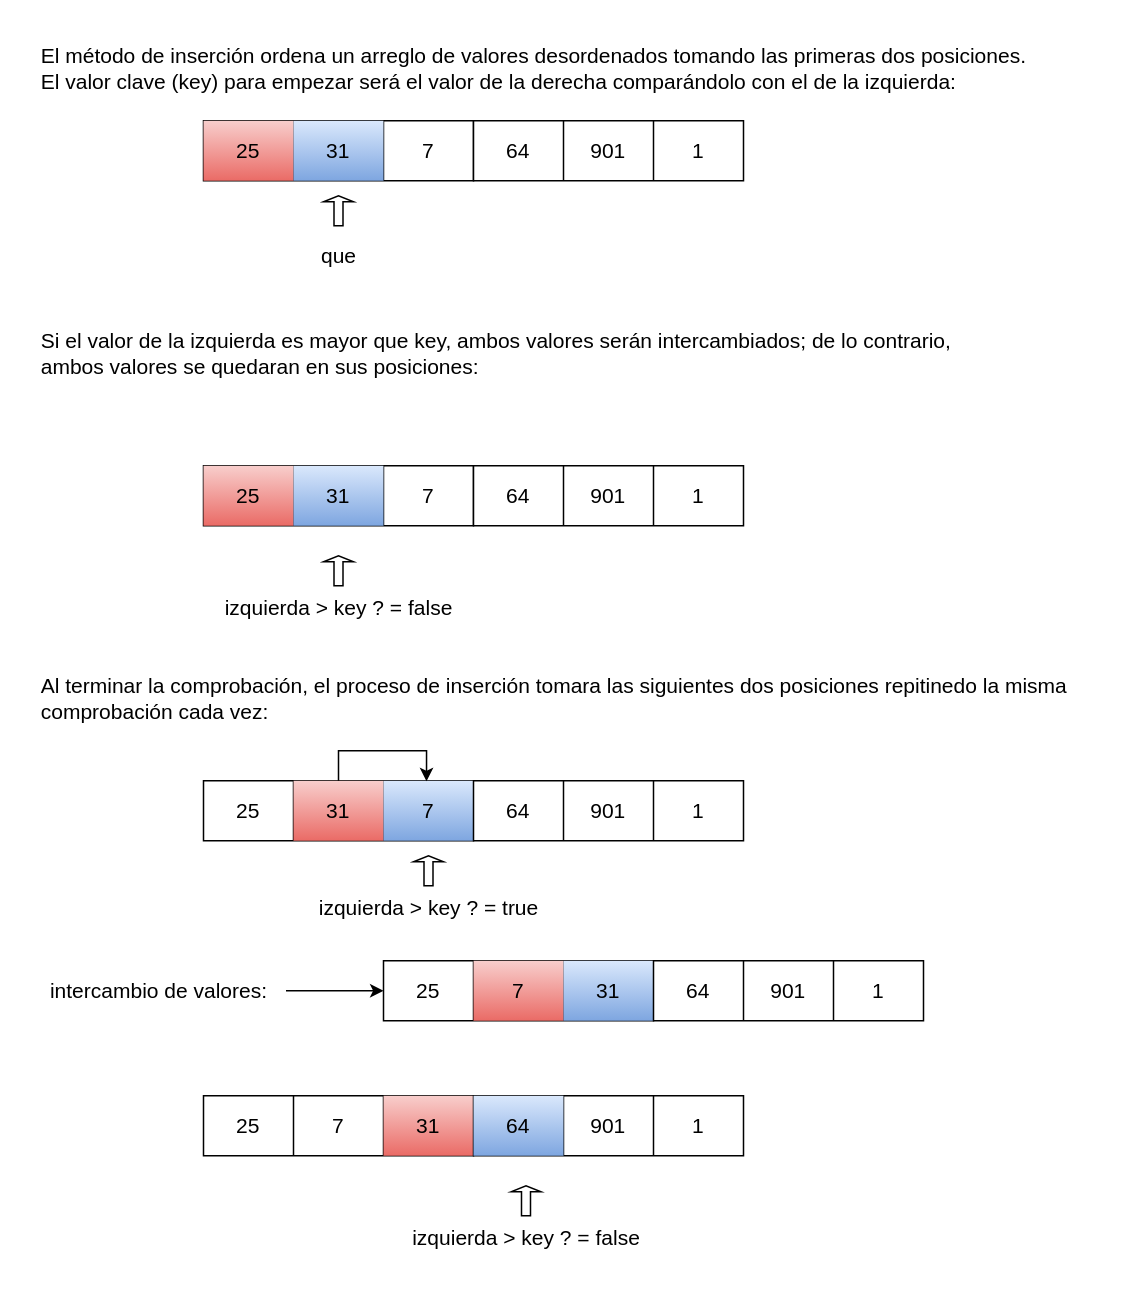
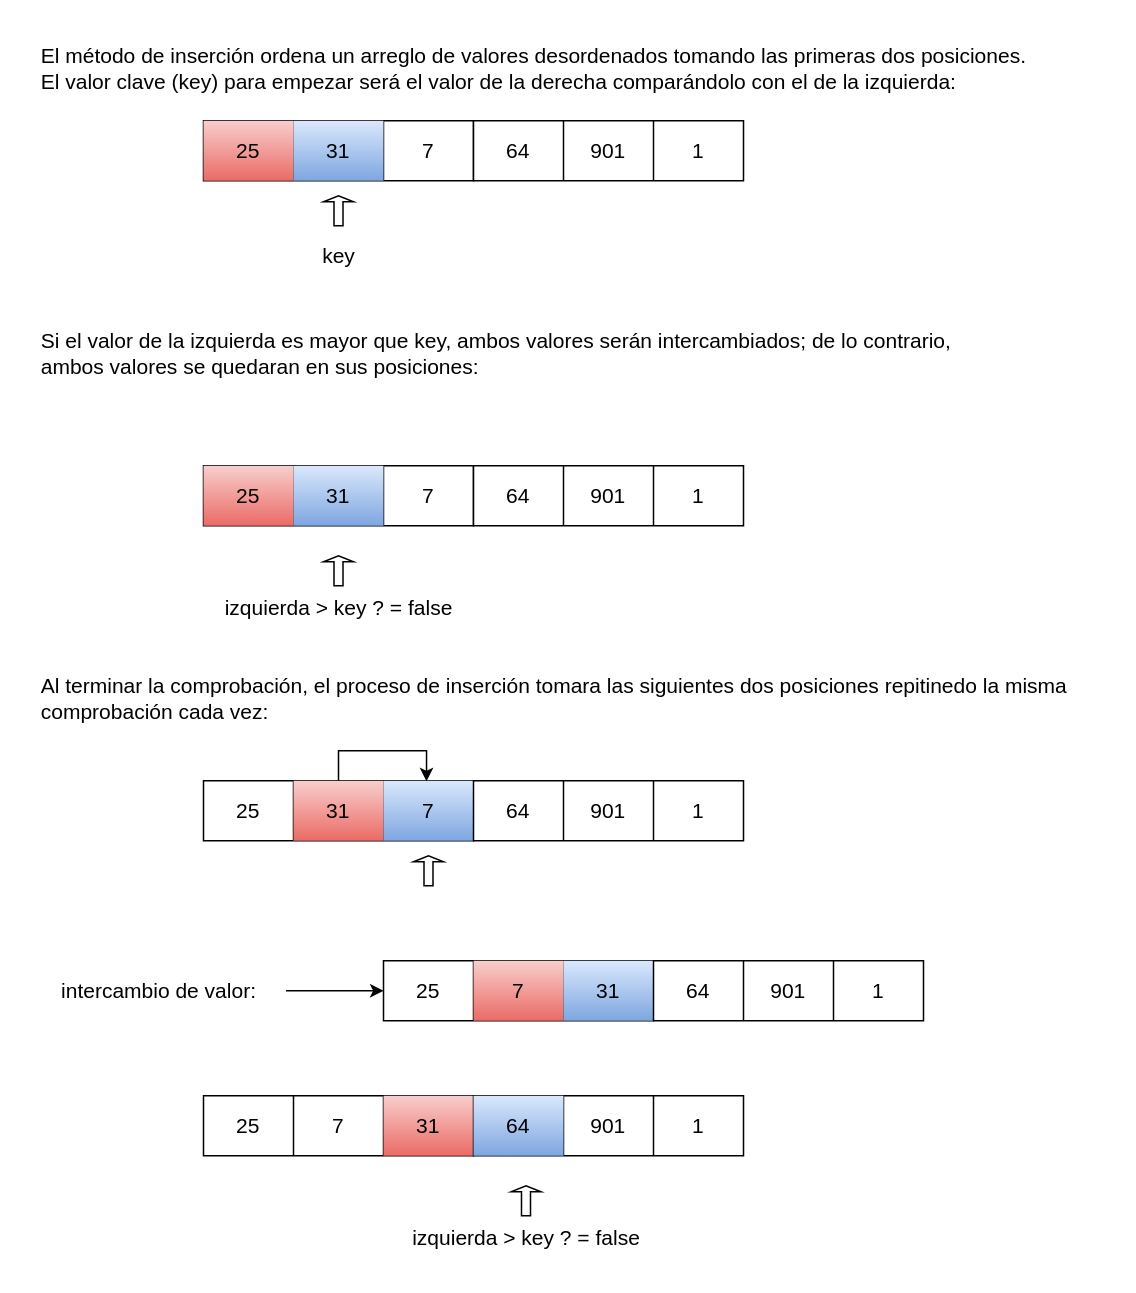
node "que": label "que" -> "key"
node "izquierda > key ? = true": removed
node "intercambio de valores:": label "intercambio de valores:" -> "intercambio de valor:"
